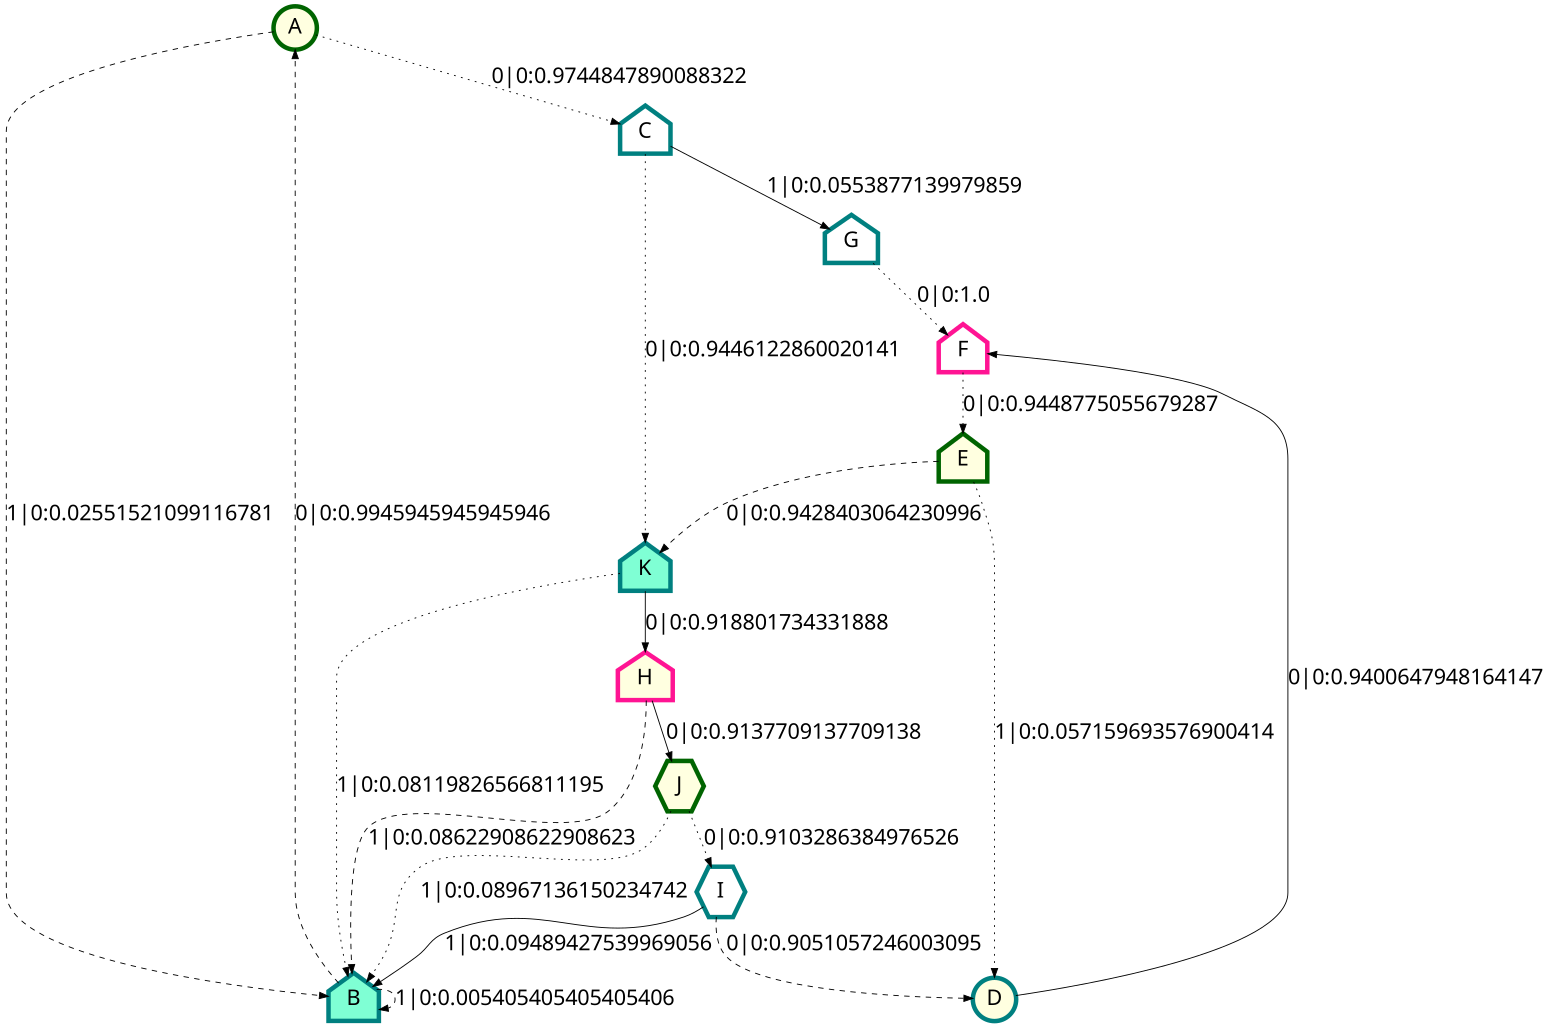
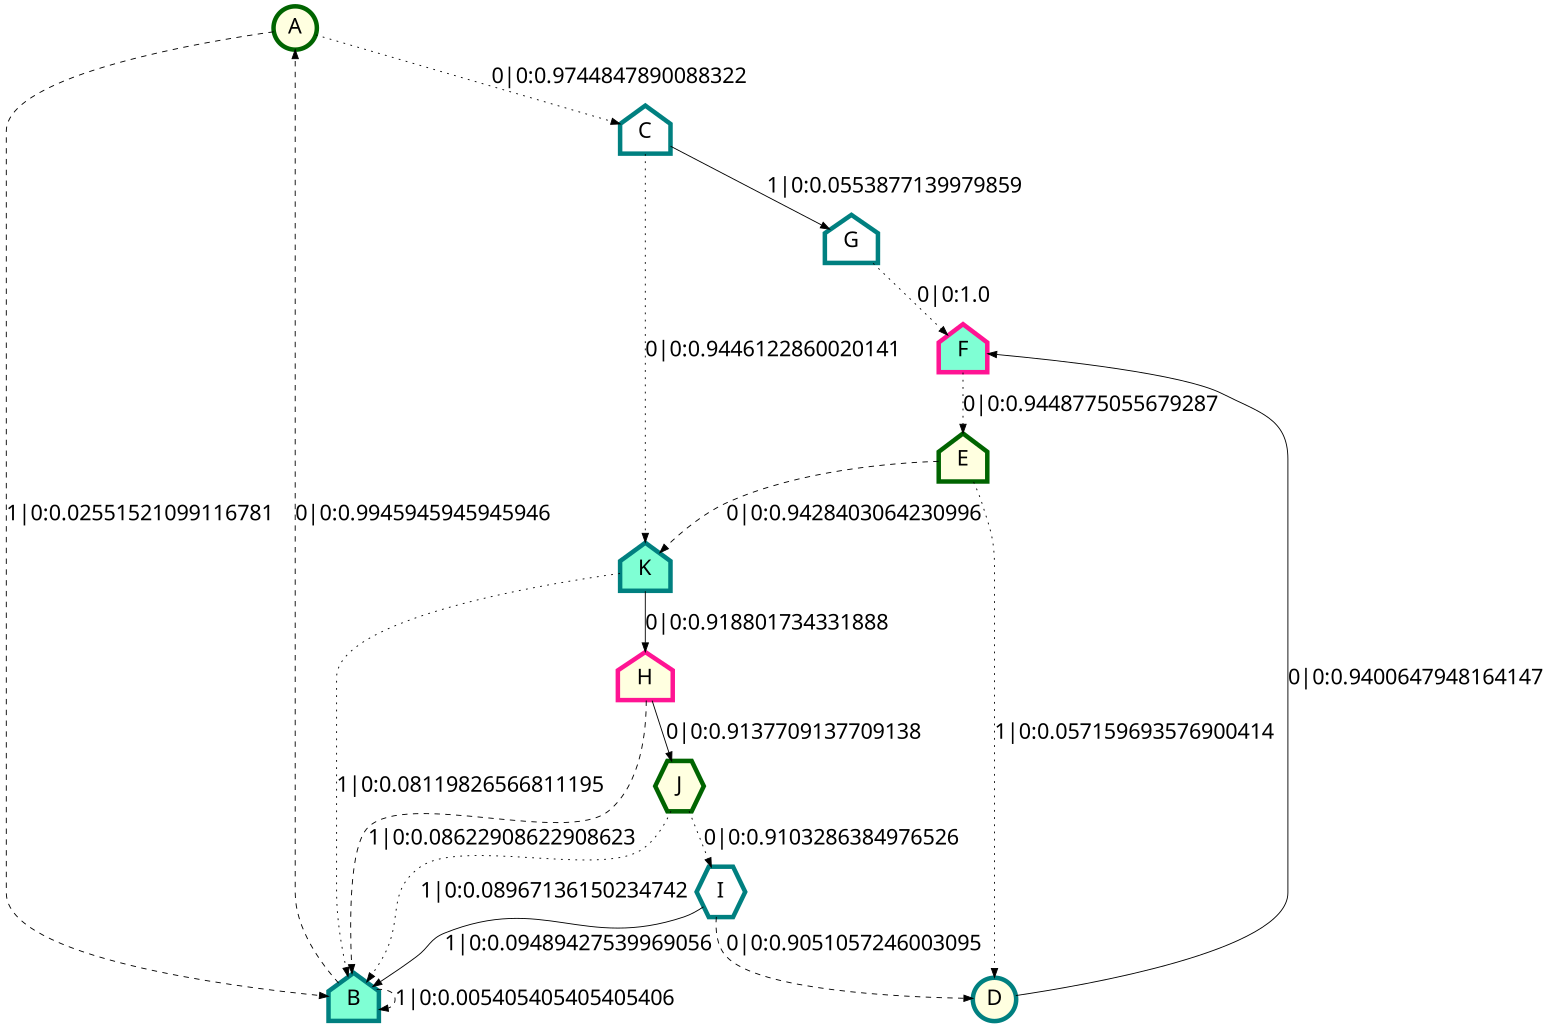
node "F": fillcolor white -> aquamarine
